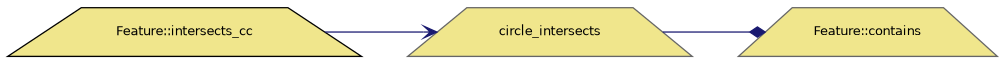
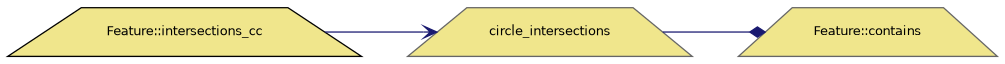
node "Feature::intersects_cc": label "Feature::intersects_cc" -> "Feature::intersections_cc"
node "circle_intersects": label "circle_intersects" -> "circle_intersections"
